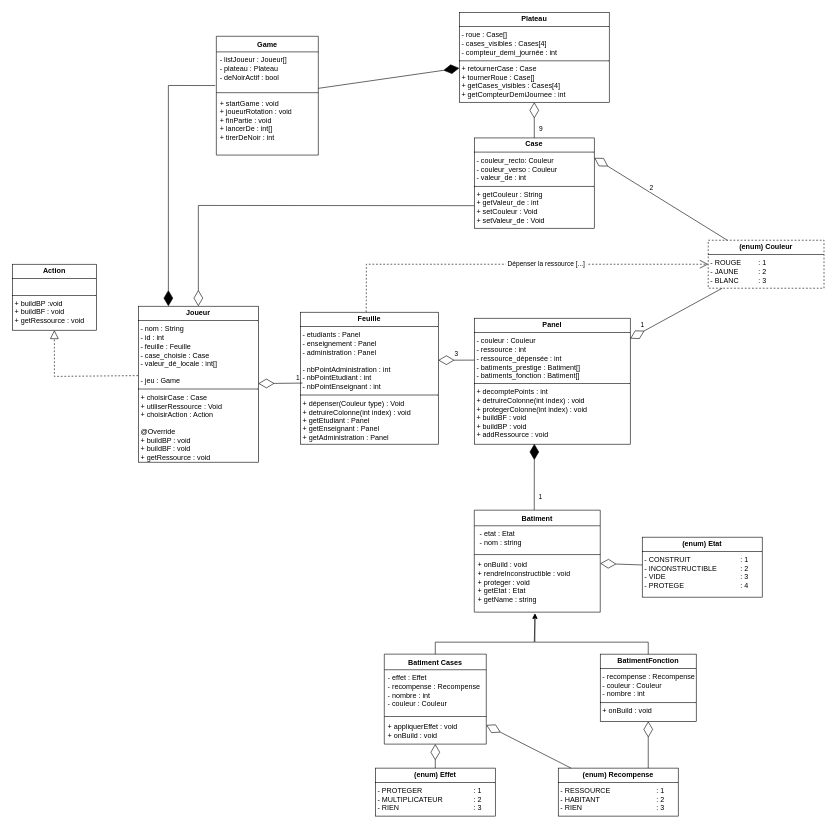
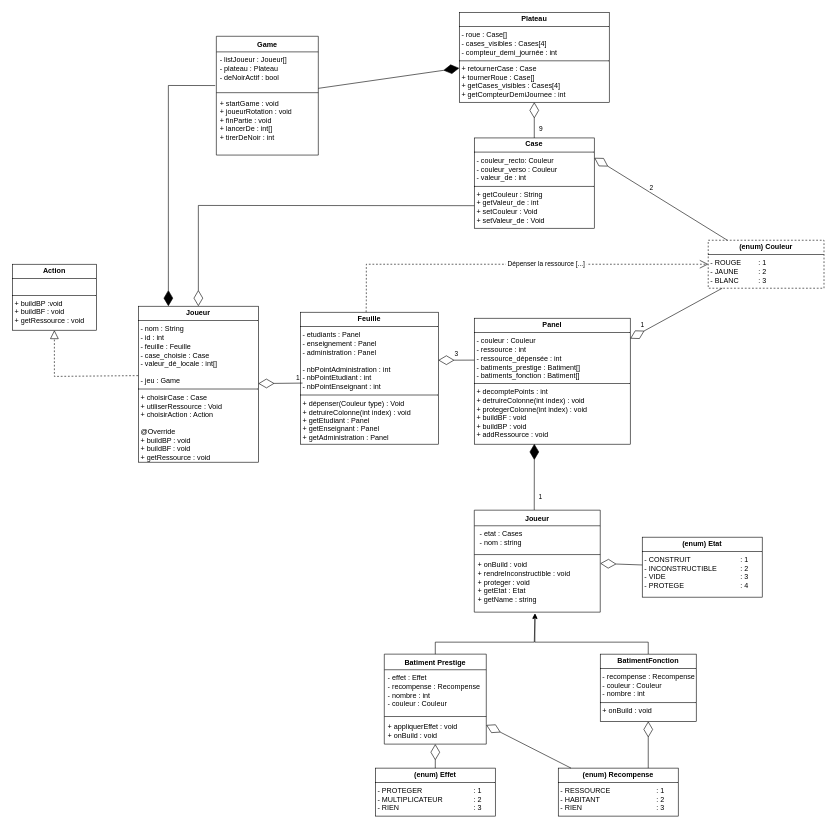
node "Batiment": label "Batiment" -> "Joueur"
node "12": label "12" -> "72"
node "- etat : Etat - nom : string": label "- etat : Etat - nom : string" -> "- etat : Cases - nom : string"
node "Batiment Cases": label "Batiment Cases" -> "Batiment Prestige"
